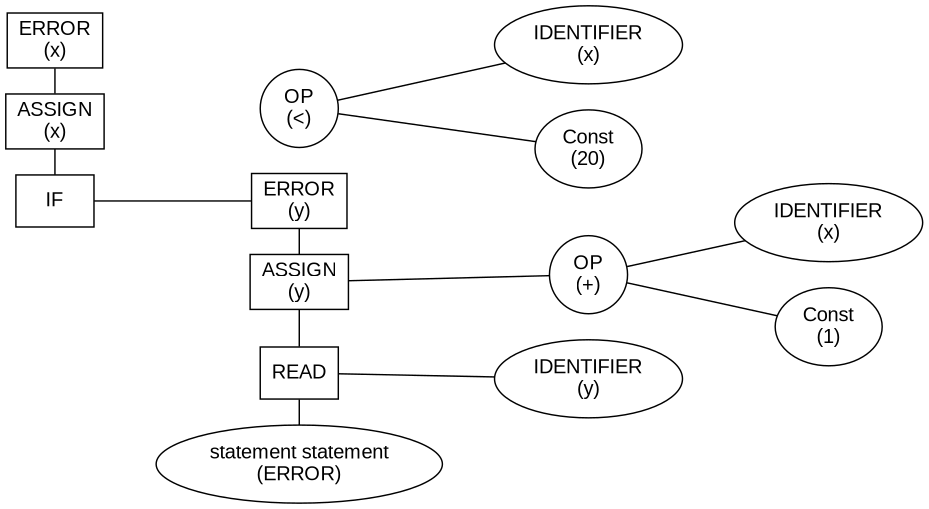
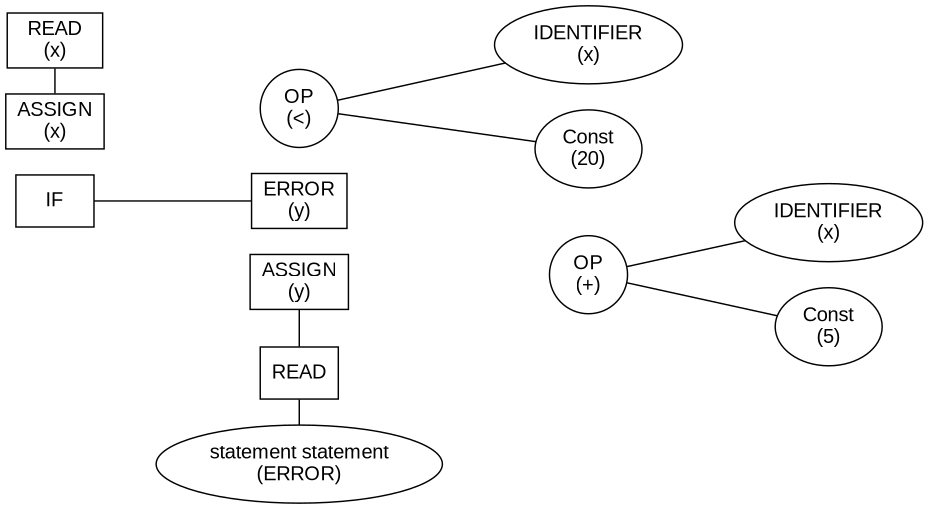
node "ERROR (x)": label "ERROR (x)" -> "READ (x)"
edge "ASSIGN (x)" -- "IF": removed
edge "ERROR (y)" -- "ASSIGN (y)": removed
edge "OP (+)" -- "ASSIGN (y)": removed
node "Const (1)": label "Const (1)" -> "Const (5)"
node "IDENTIFIER (y)": removed
